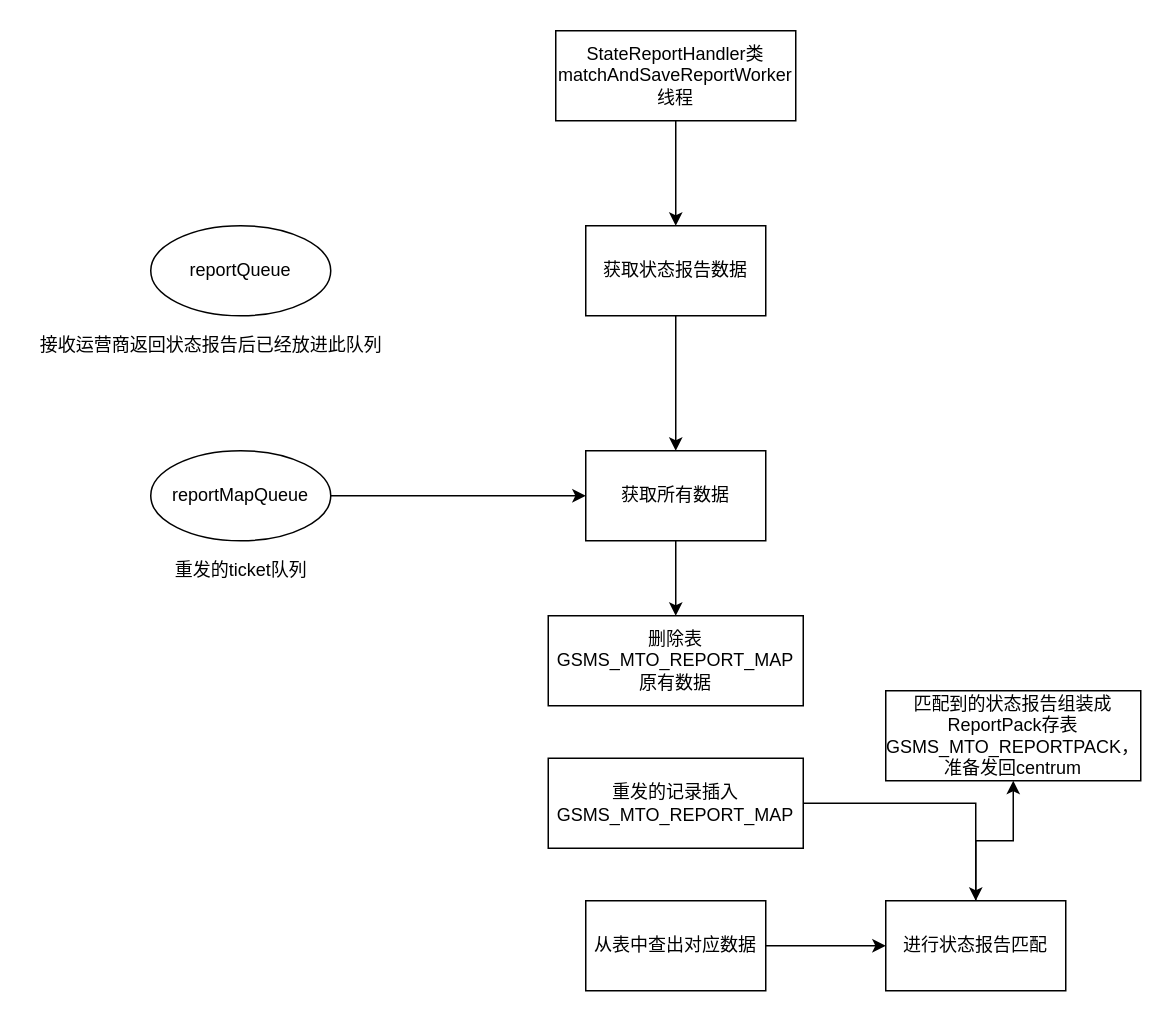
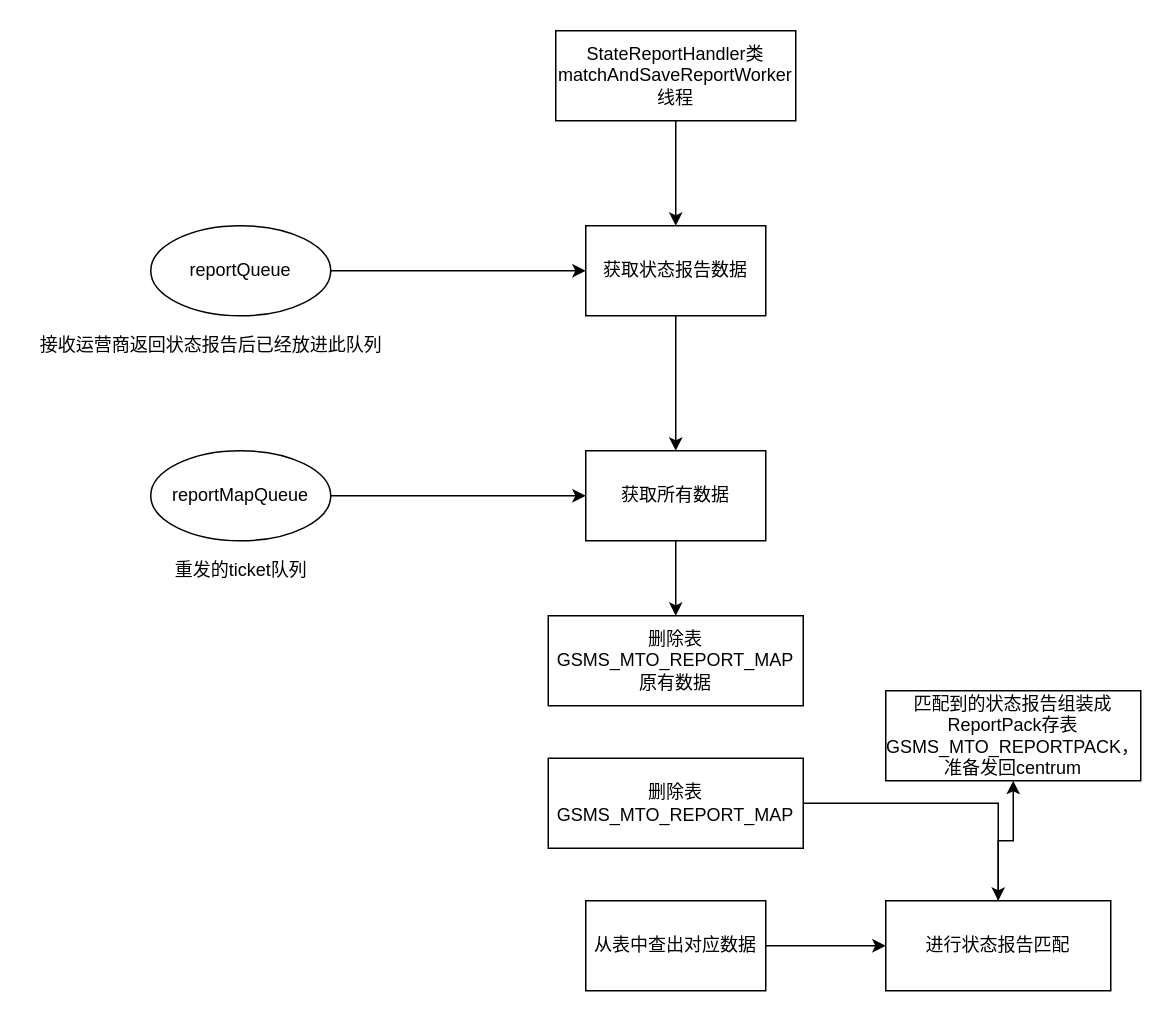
edge "reportQueue" -> "获取状态报告数据": added
node "重发的记录插入GSMS_MTO_REPORT_MAP": label "重发的记录插入GSMS_MTO_REPORT_MAP" -> "删除表GSMS_MTO_REPORT_MAP"
node "进行状态报告匹配": size 180x90 -> 225x90
